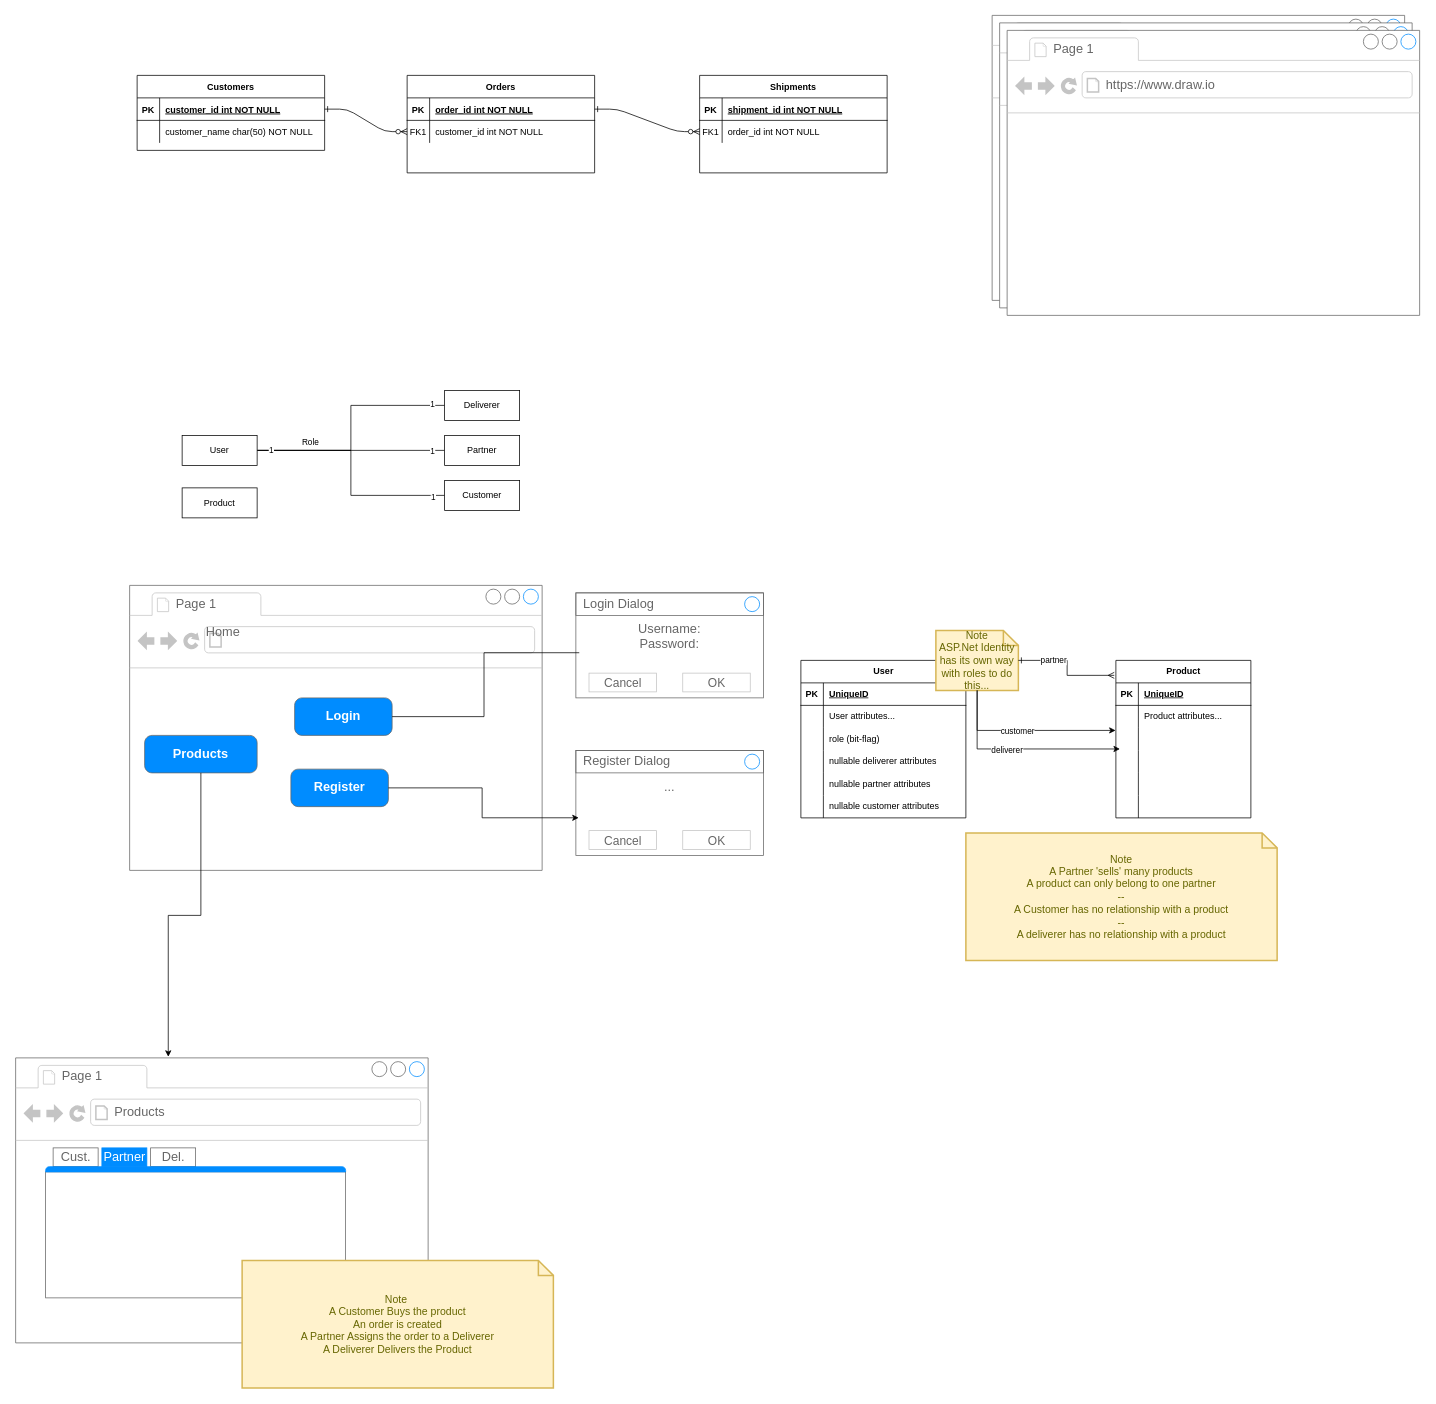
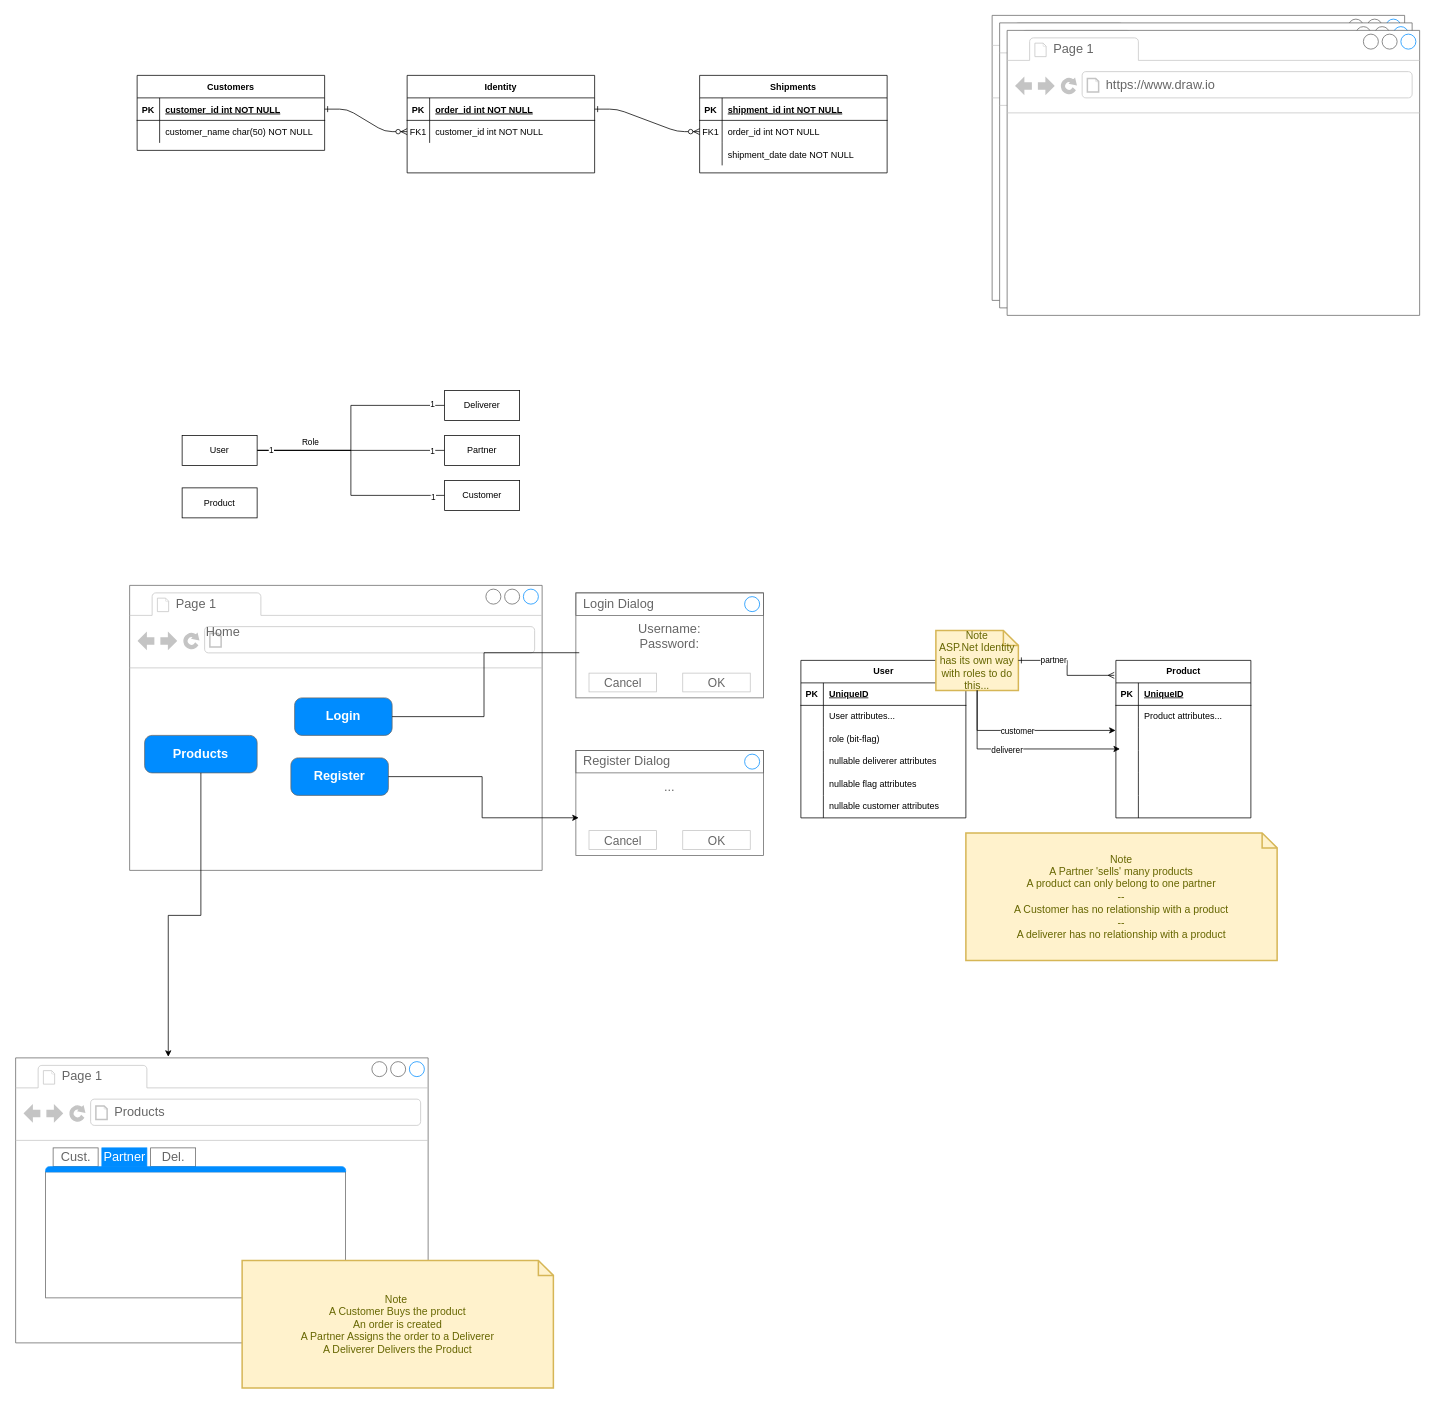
node "Orders": label "Orders" -> "Identity"
node "shipment_date date NOT NULL": added
node "nullable partner attributes": label "nullable partner attributes" -> "nullable flag attributes"
node "Register": moved (339, 788) -> (339, 777)
